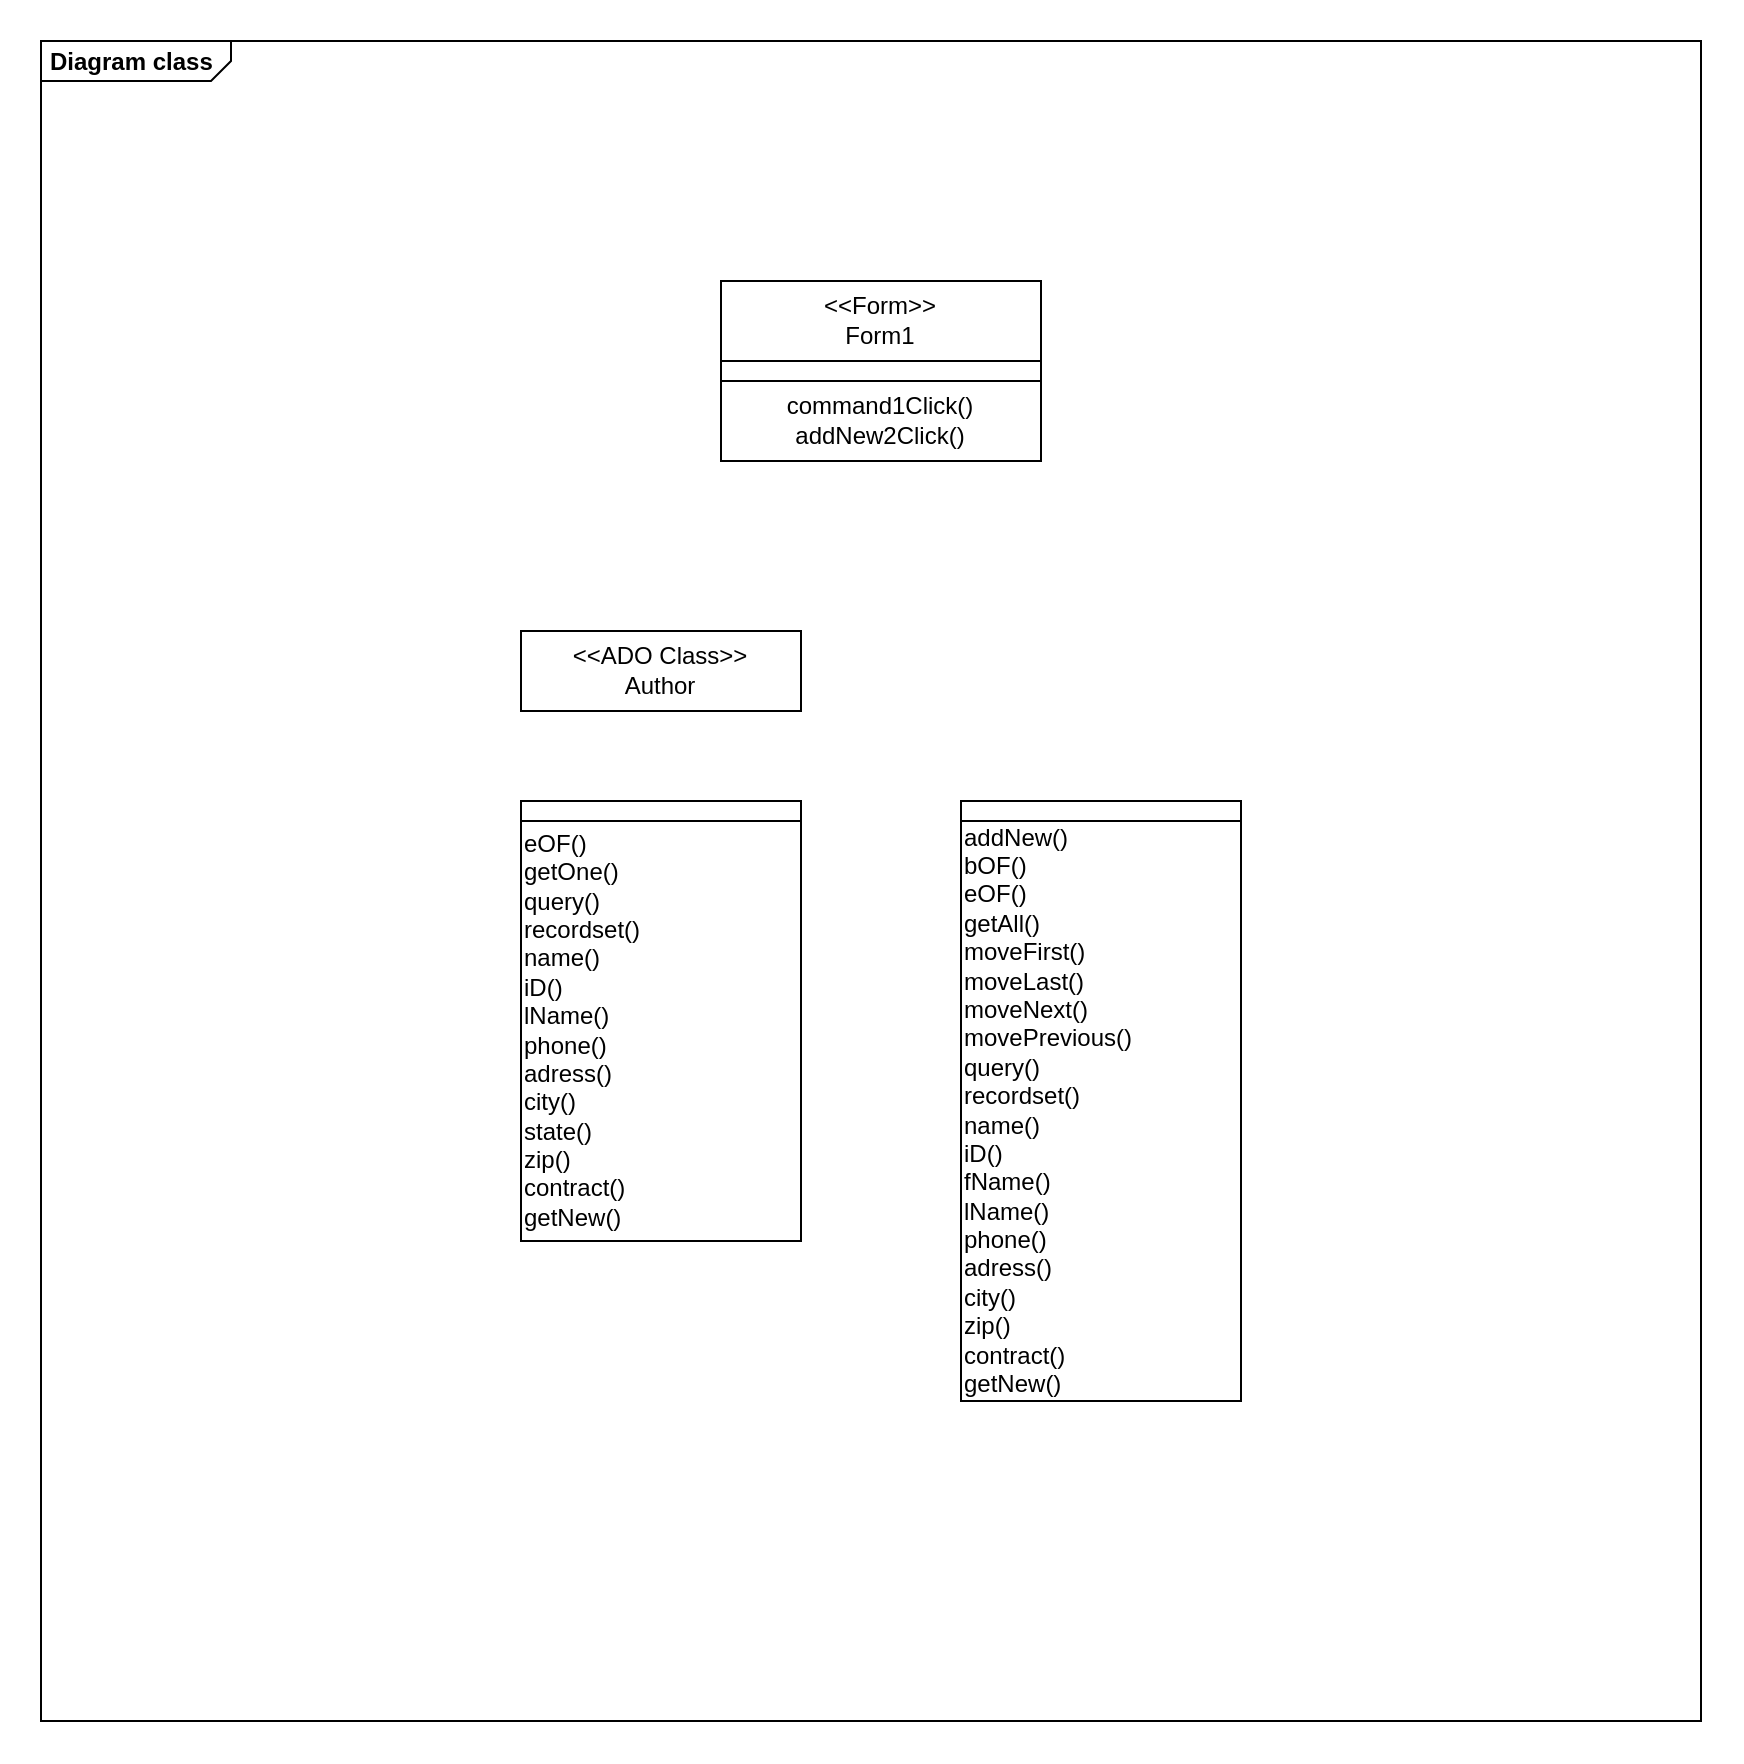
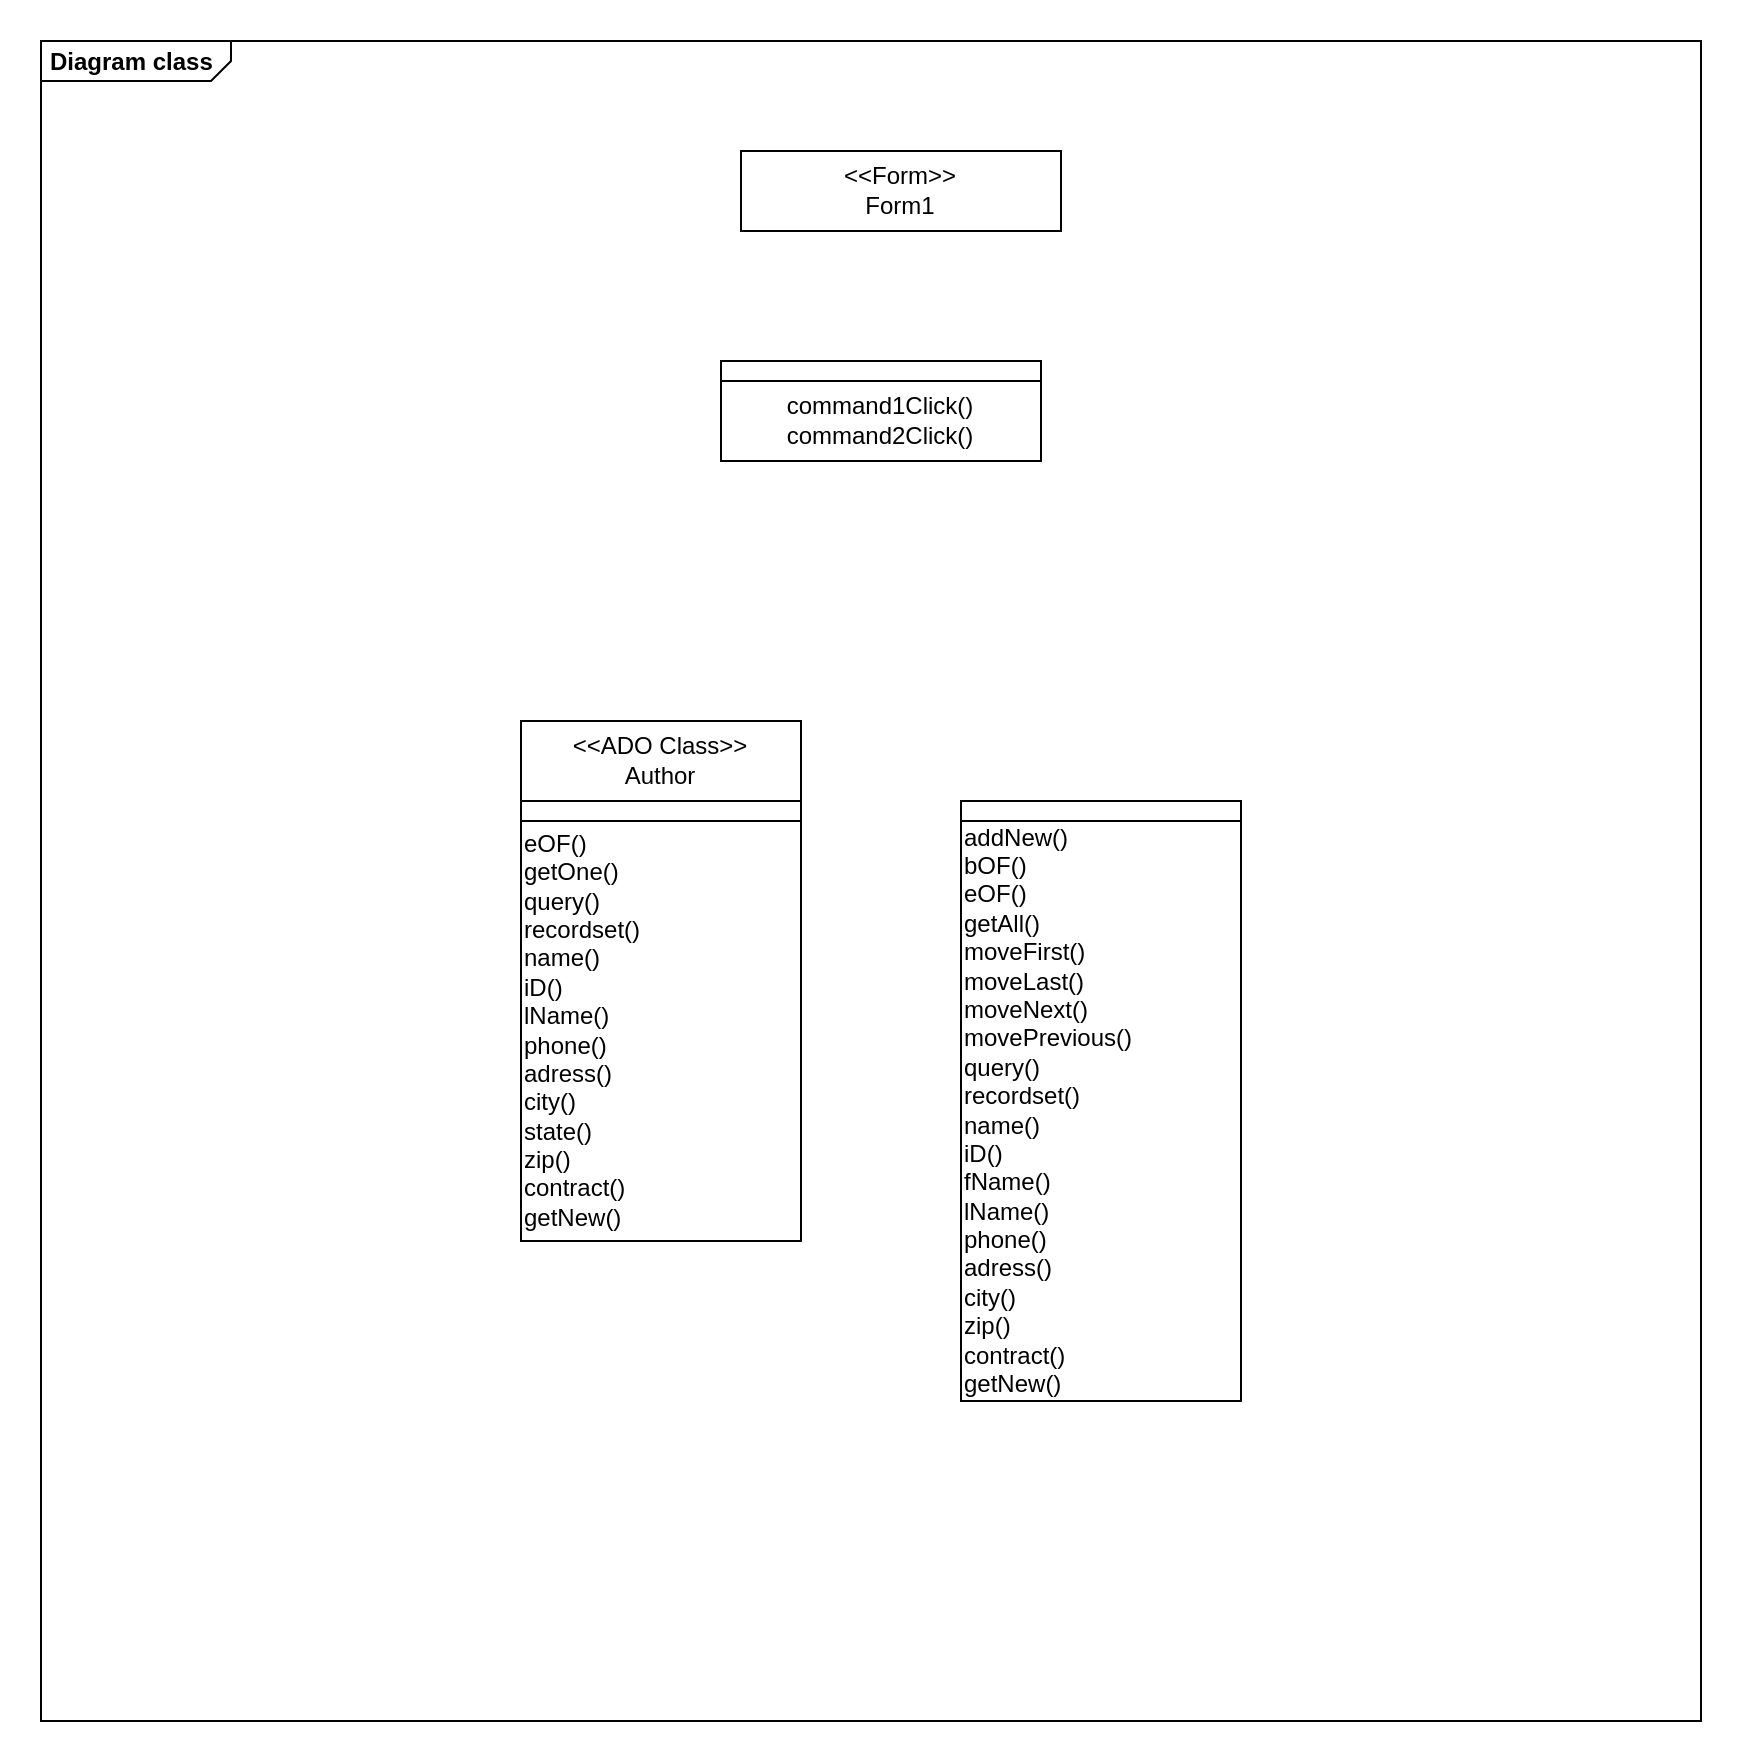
node "<<Form>> Form1": moved (881, 321) -> (901, 191)
node "command1Click() addNew2Click()": label "command1Click() addNew2Click()" -> "command1Click() command2Click()"
node "<<ADO Class>> Author": moved (661, 671) -> (661, 761)
